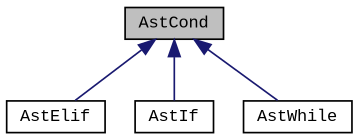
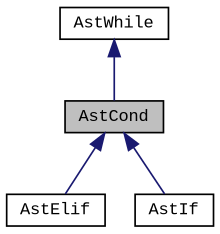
edge "AstWhile" -> "AstCond": reversed
